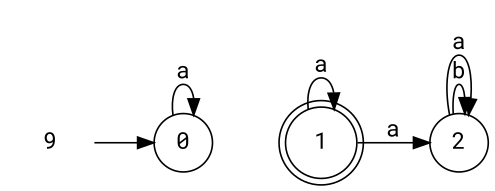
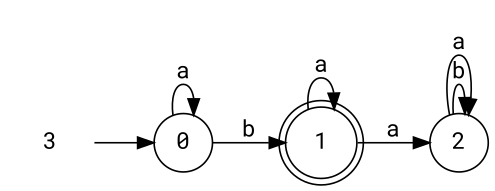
node "9": label "9" -> "3"
edge "0" -> "1": added, label "b"
